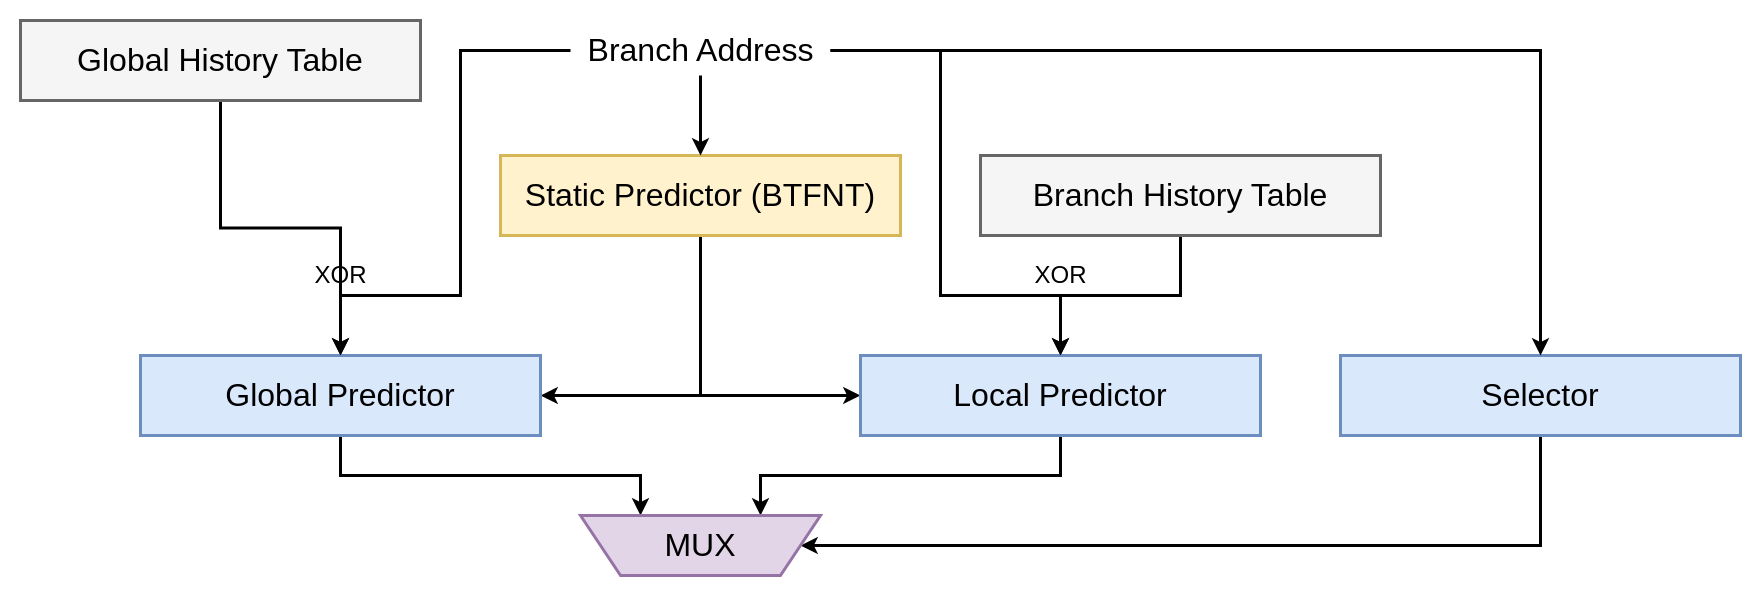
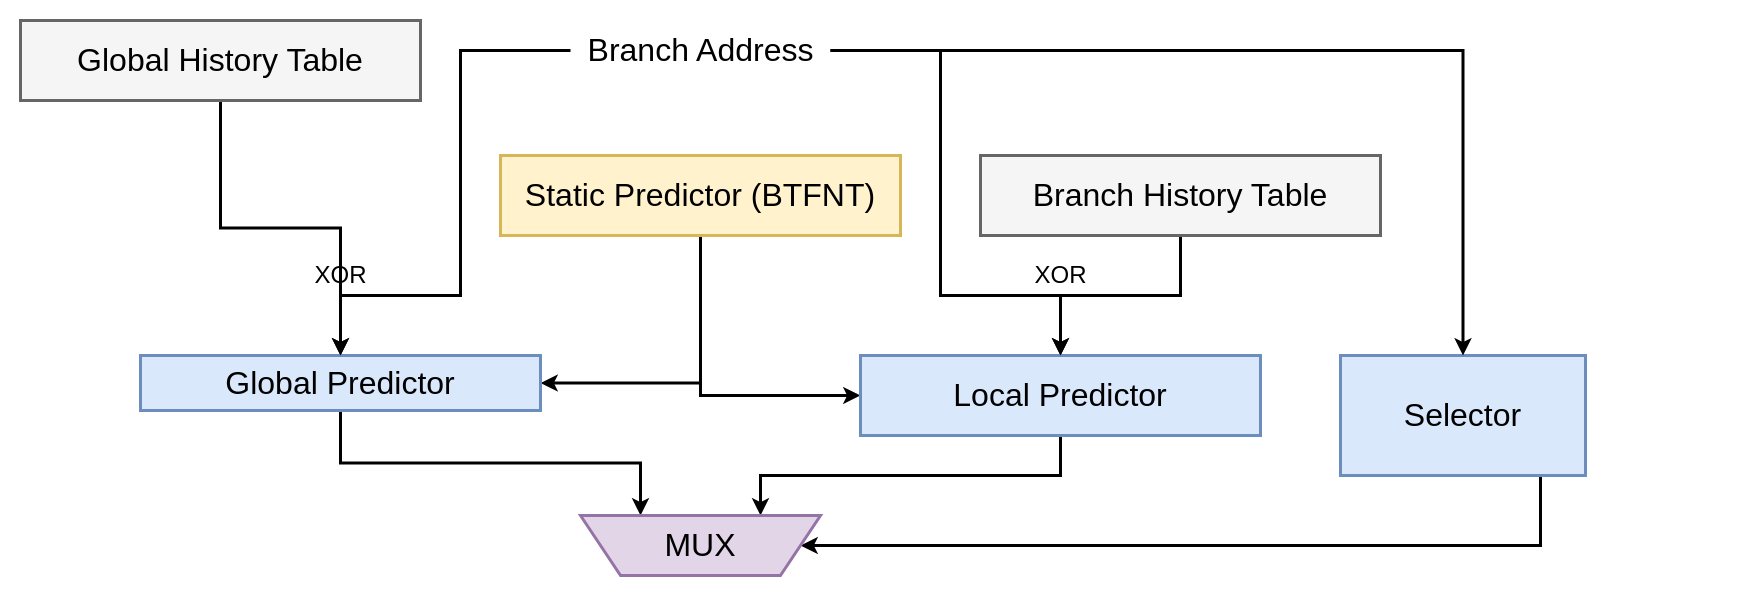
edge "Branch Address" -> "Static Predictor (BTFNT)": removed
node "Global Predictor": size 400x80 -> 400x55
node "Selector": size 400x80 -> 245x120
